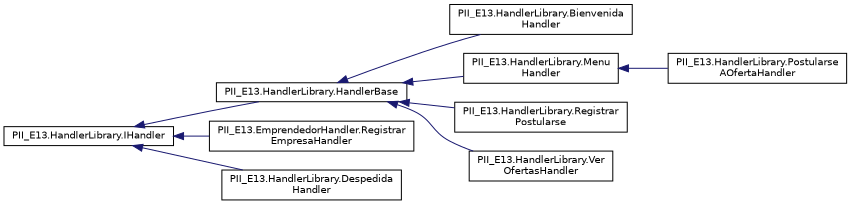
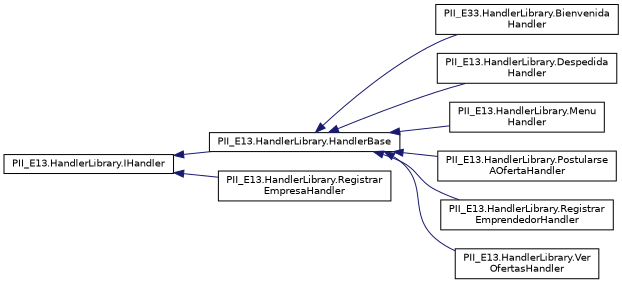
node "PII_E13.HandlerLibrary.Bienvenida Handler": label "PII_E13.HandlerLibrary.Bienvenida Handler" -> "PII_E33.HandlerLibrary.Bienvenida Handler"
edge "PII_E13.HandlerLibrary.Postularse AOfertaHandler" -> "PII_E13.HandlerLibrary.Menu Handler": now "PII_E13.HandlerLibrary.Postularse AOfertaHandler" -> "PII_E13.HandlerLibrary.HandlerBase"
node "PII_E13.HandlerLibrary.Registrar Postularse": label "PII_E13.HandlerLibrary.Registrar Postularse" -> "PII_E13.HandlerLibrary.Registrar EmprendedorHandler"
node "PII_E13.EmprendedorHandler.Registrar EmpresaHandler": label "PII_E13.EmprendedorHandler.Registrar EmpresaHandler" -> "PII_E13.HandlerLibrary.Registrar EmpresaHandler"
edge "PII_E13.HandlerLibrary.Despedida Handler" -> "PII_E13.HandlerLibrary.IHandler": now "PII_E13.HandlerLibrary.Despedida Handler" -> "PII_E13.HandlerLibrary.HandlerBase"
